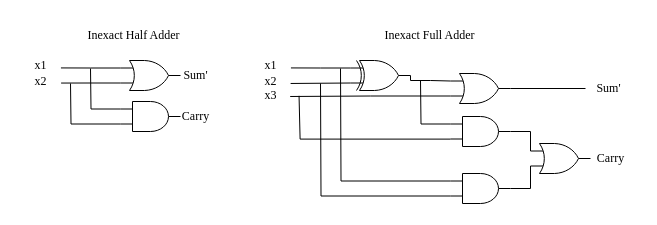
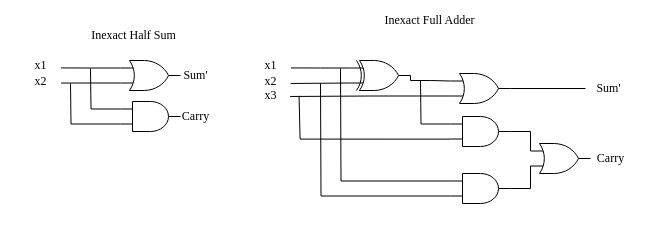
node "Inexact Half Adder": label "Inexact Half Adder" -> "Inexact Half Sum"
node "Inexact Full Adder": moved (430, 36) -> (430, 21)
